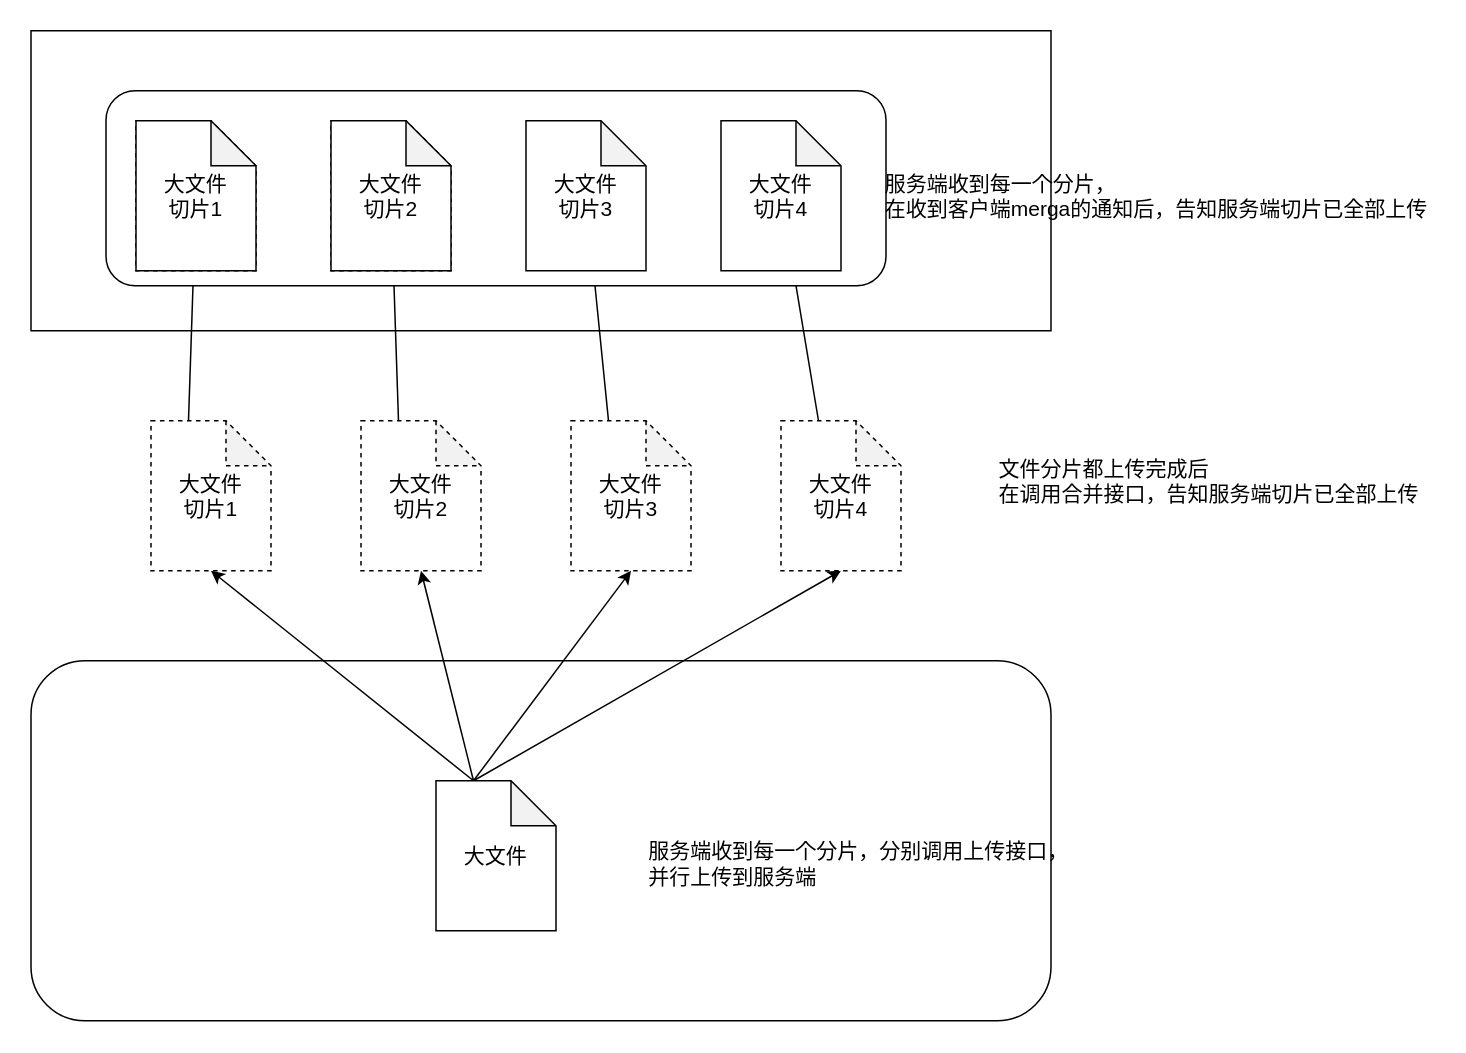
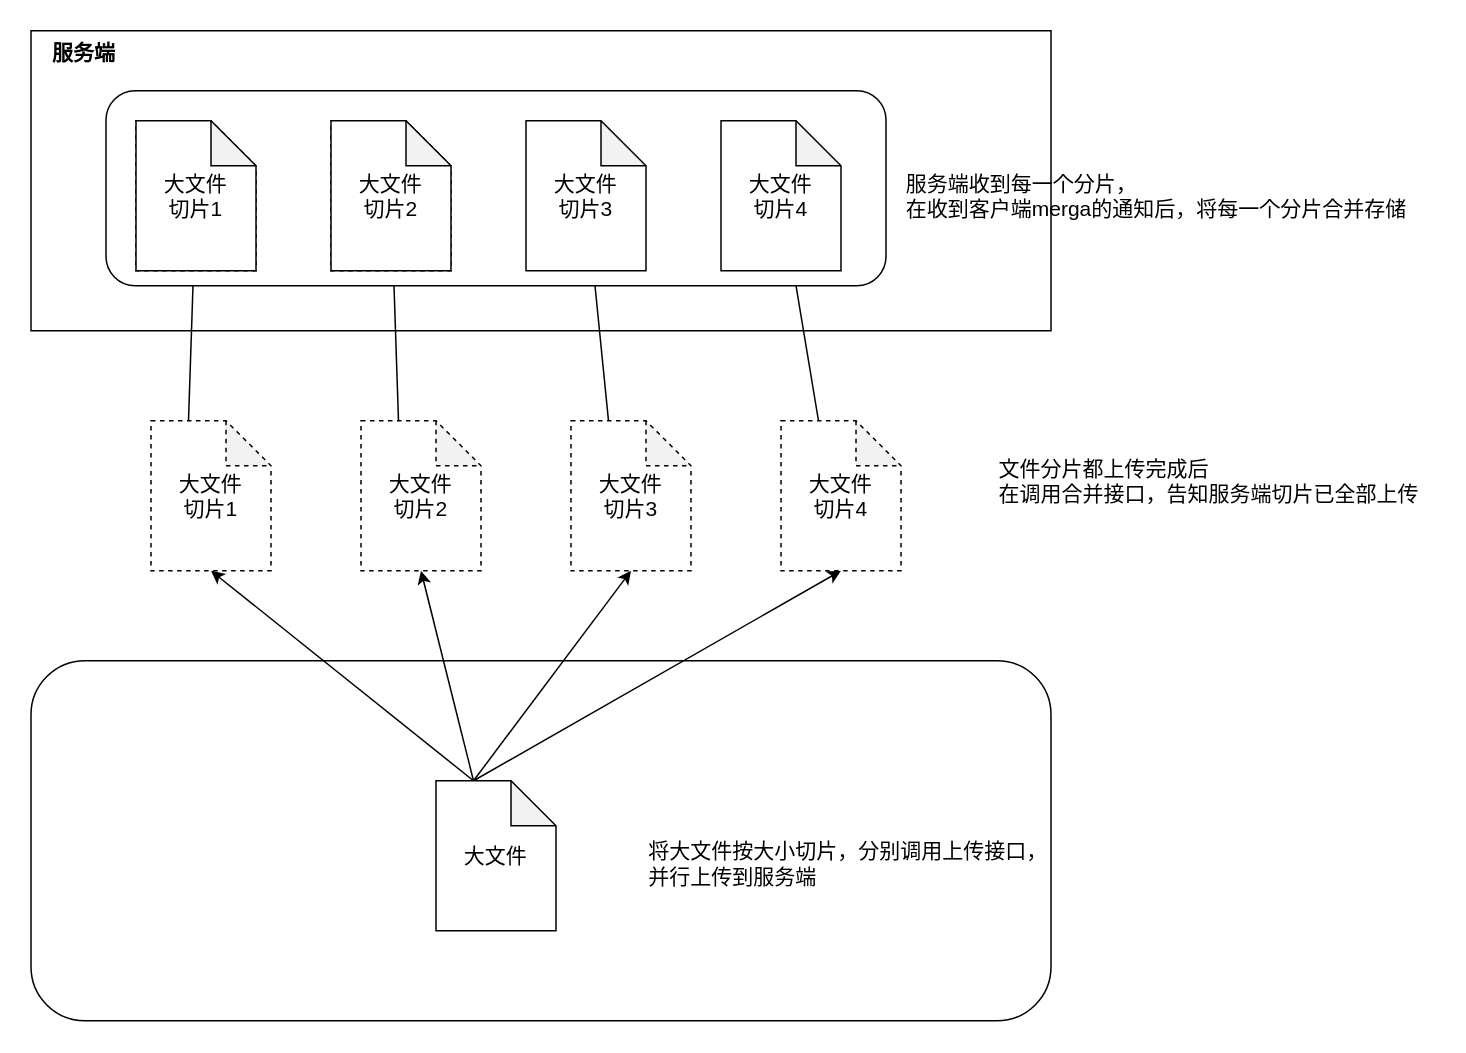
node "服务端": added
node "服务端收到每一个分片， 在收到客户端merga的通知后，告知服务端切片已全部上传": label "服务端收到每一个分片， 在收到客户端merga的通知后，告知服务端切片已全部上传" -> "服务端收到每一个分片， 在收到客户端merga的通知后，将每一个分片合并存储"
node "服务端收到每一个分片，分别调用上传接口， 并行上传到服务端": label "服务端收到每一个分片，分别调用上传接口， 并行上传到服务端" -> "将大文件按大小切片，分别调用上传接口， 并行上传到服务端"
